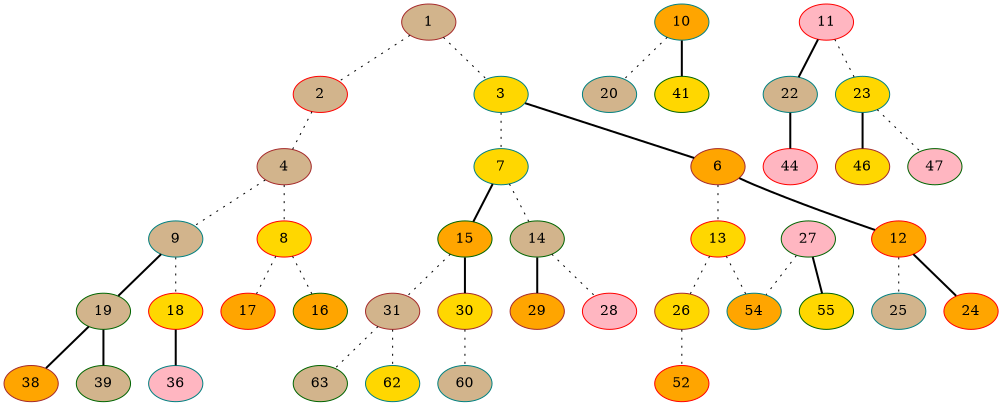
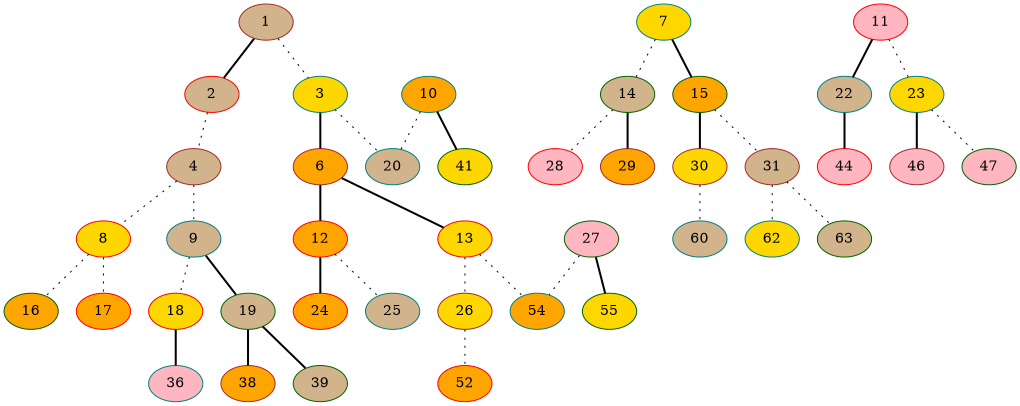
edge "1" -- "2": style dotted -> bold
edge "3" -- "7": now "3" -- "20"
node "46": fillcolor gold -> lightpink
edge "6" -- "13": style dotted -> bold
